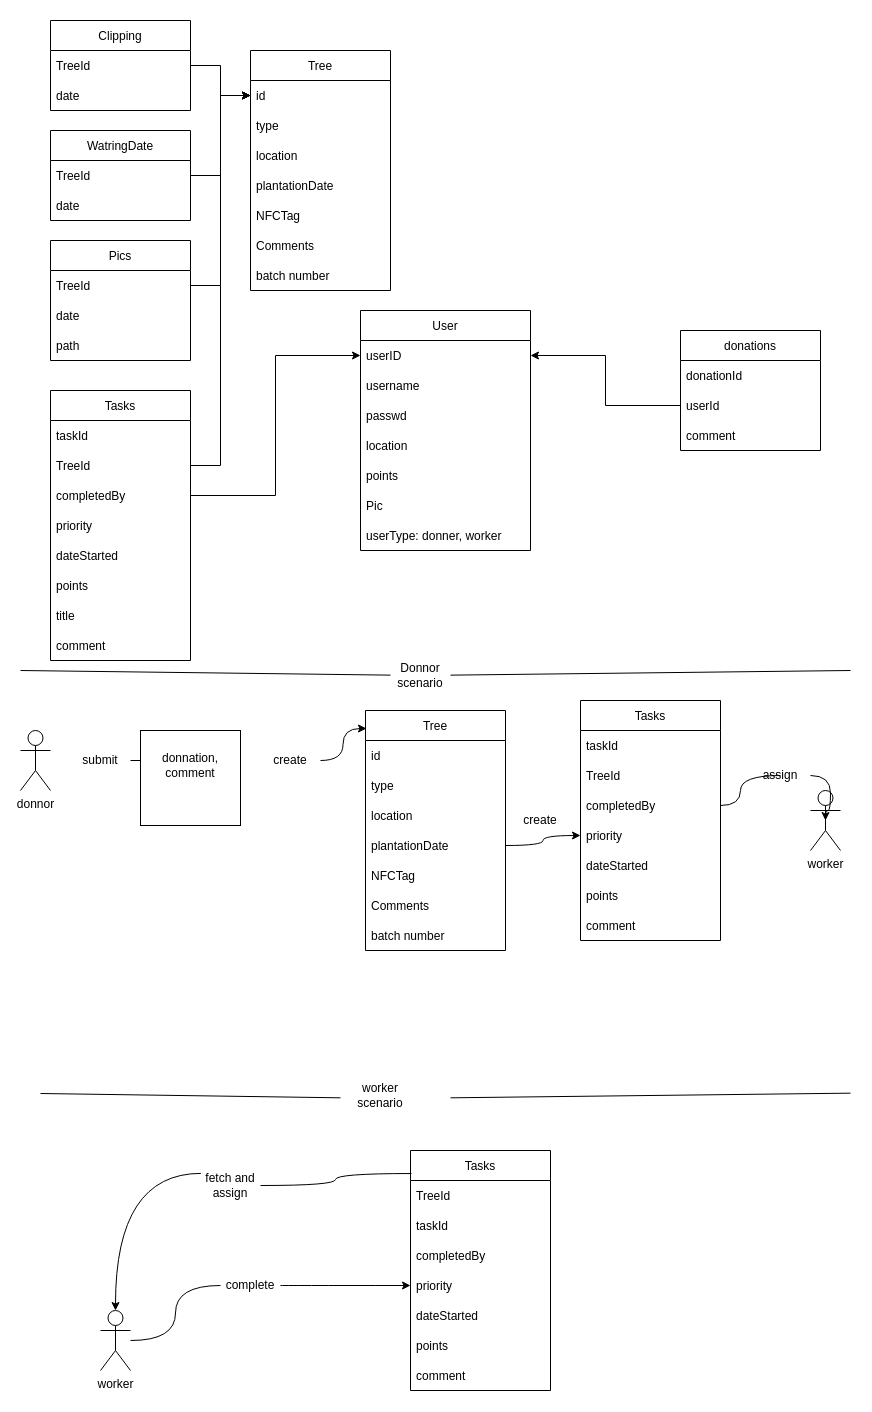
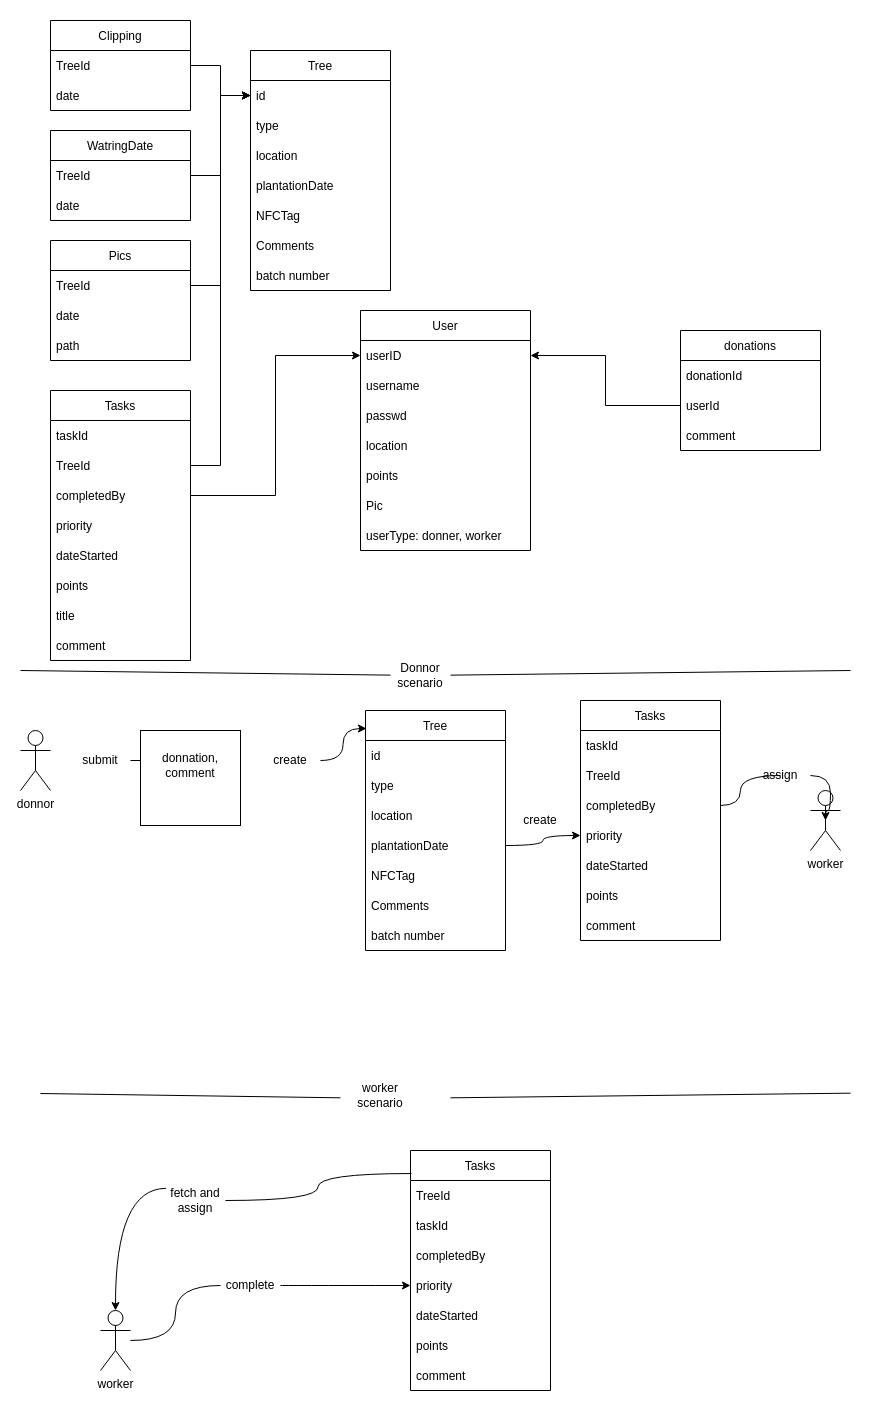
node "fetch and assign": moved (231, 1186) -> (196, 1201)
